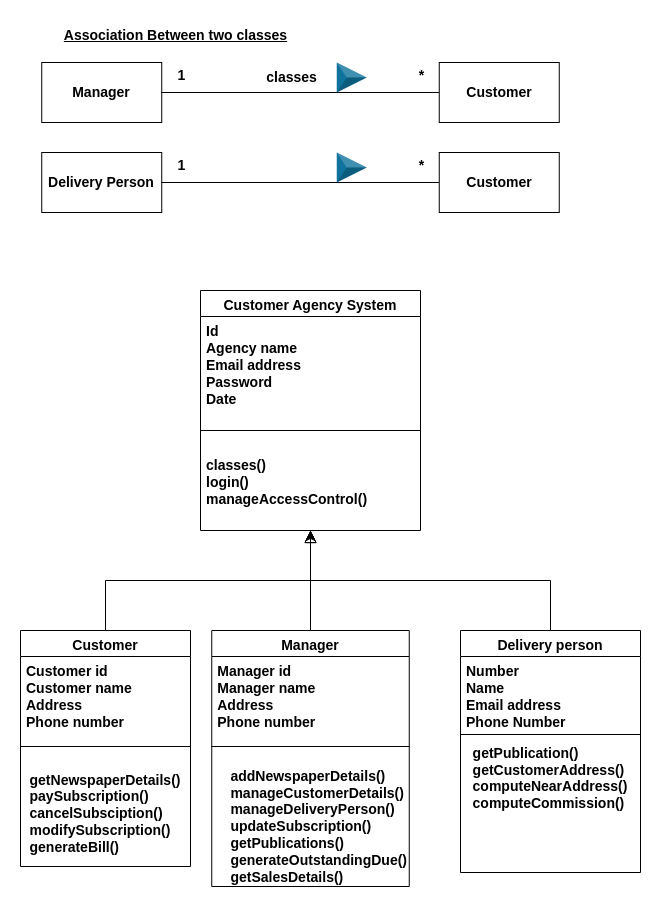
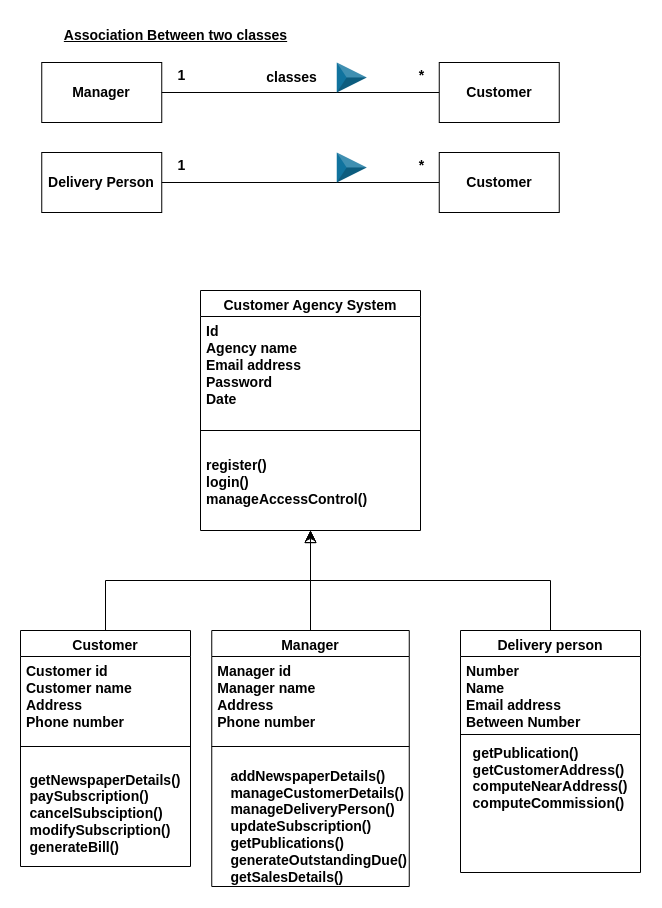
node "classes() login() manageAccessControl()": label "classes() login() manageAccessControl()" -> "register() login() manageAccessControl()"
node "Number Name Email address Phone Number": label "Number Name Email address Phone Number" -> "Number Name Email address Between Number"
